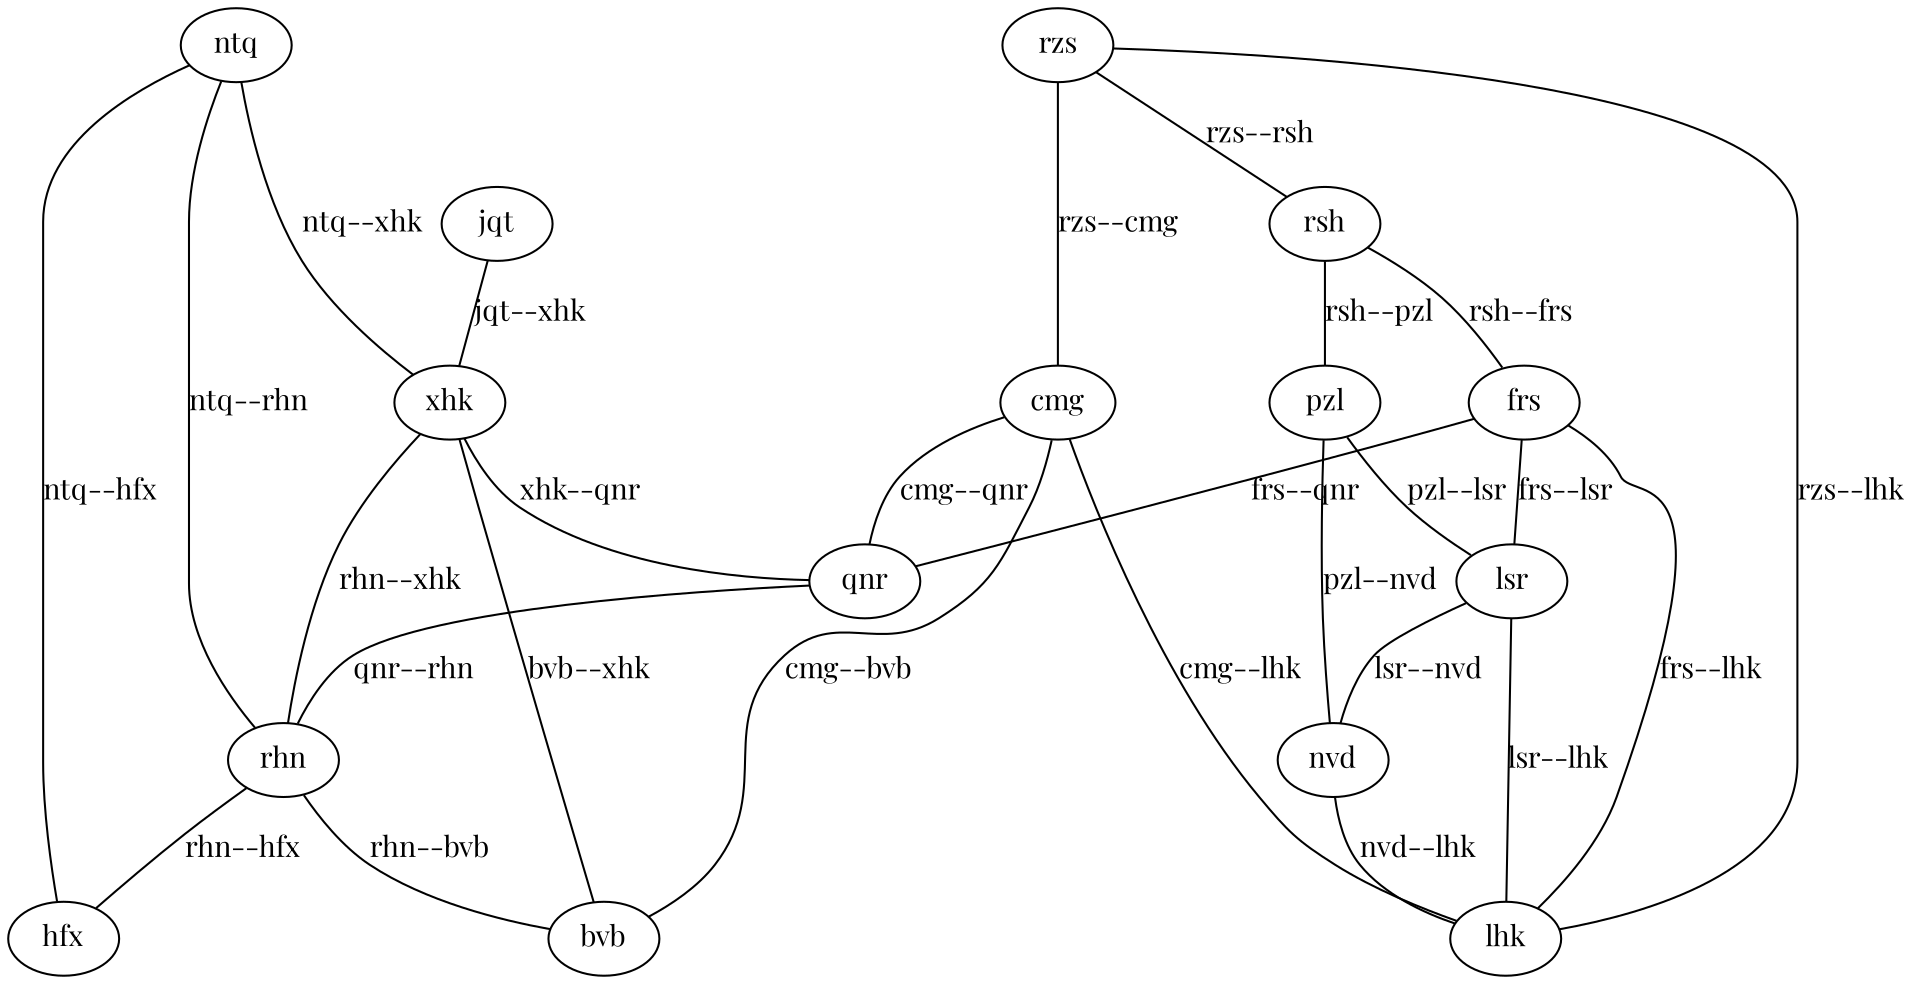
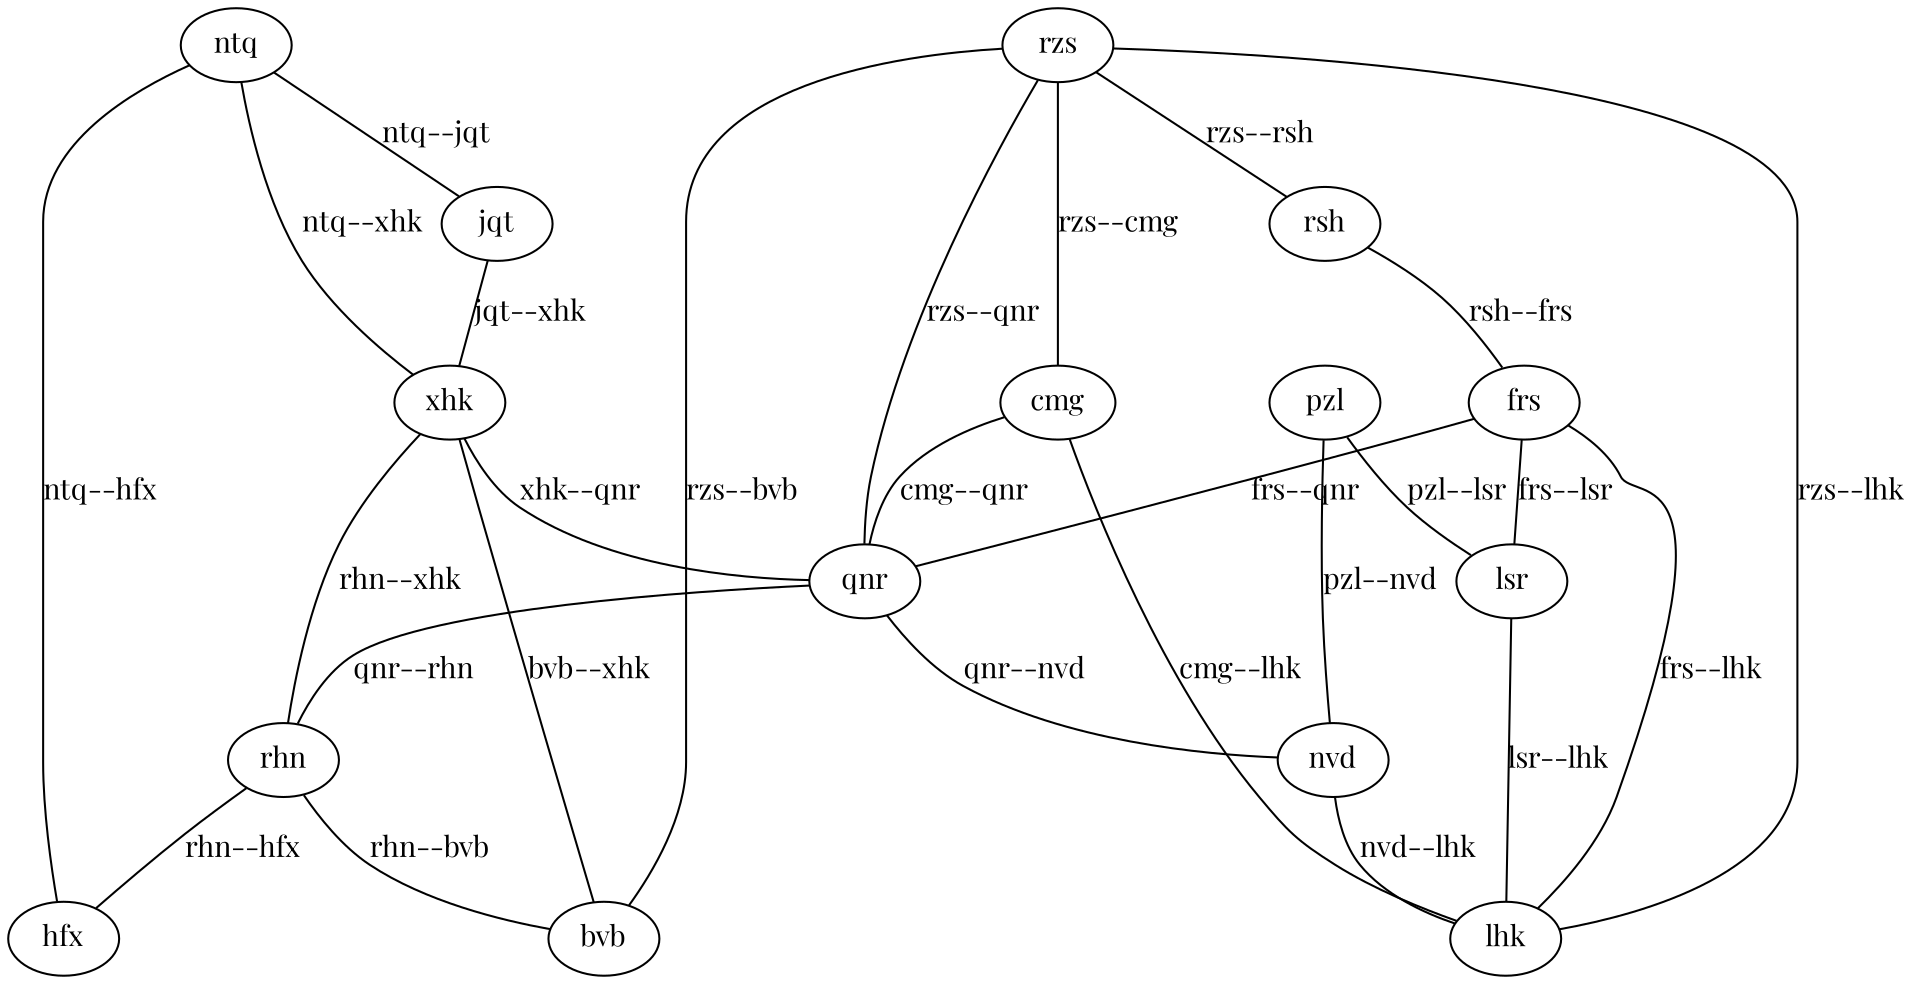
edge "rzs" -- "qnr": added, label "rzs--qnr"
edge "rsh" -- "pzl": removed, label "rsh--pzl"
edge "ntq" -- "rhn": now "ntq" -- "jqt"
edge "cmg" -- "bvb": now "rzs" -- "bvb"
edge "lsr" -- "nvd": now "qnr" -- "nvd"
